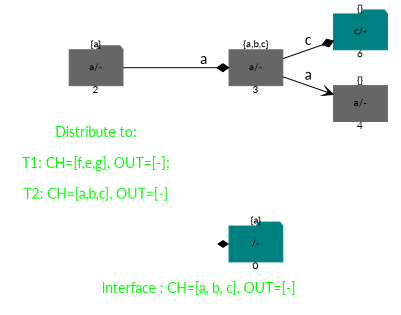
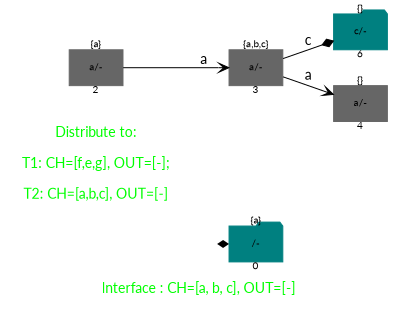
node "{a} a/- 2": shape folder -> box
edge "{a} a/- 2" -> "{a,b,c} a/- 3": arrowhead diamond -> vee
